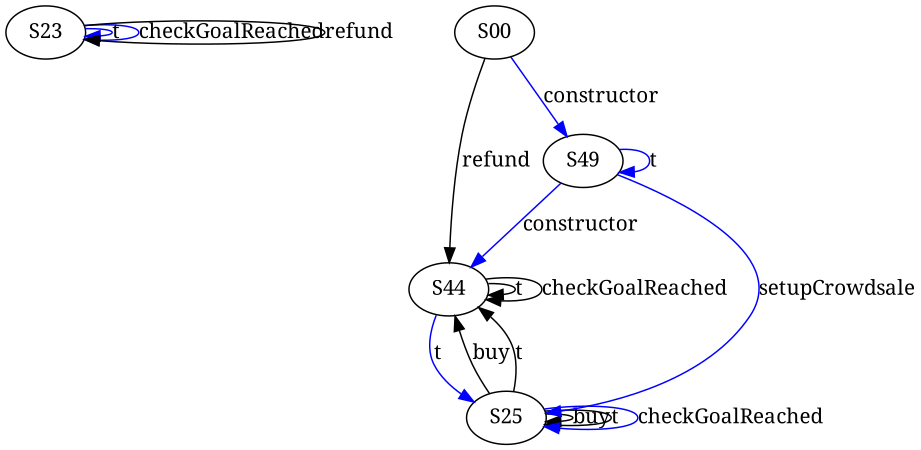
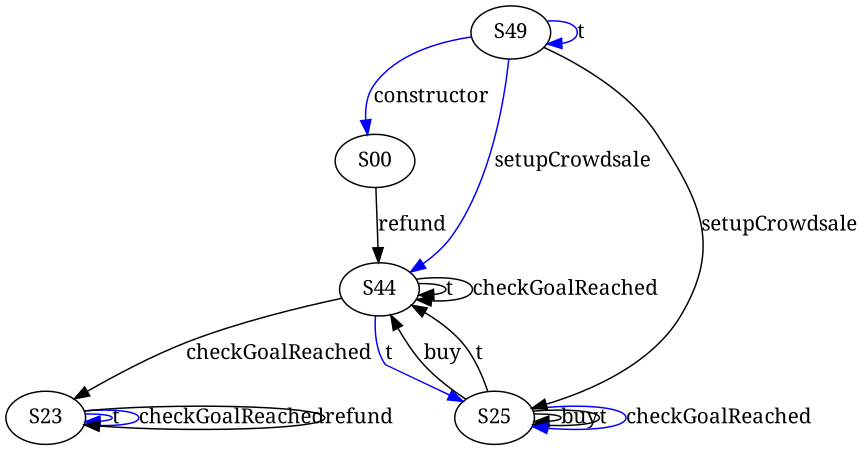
edge "S00" -> "S49": reversed
edge "S49" -> "S44": label "constructor" -> "setupCrowdsale"
edge "S49" -> "S25": color blue -> black
edge "S44" -> "S23": added, label "checkGoalReached"
